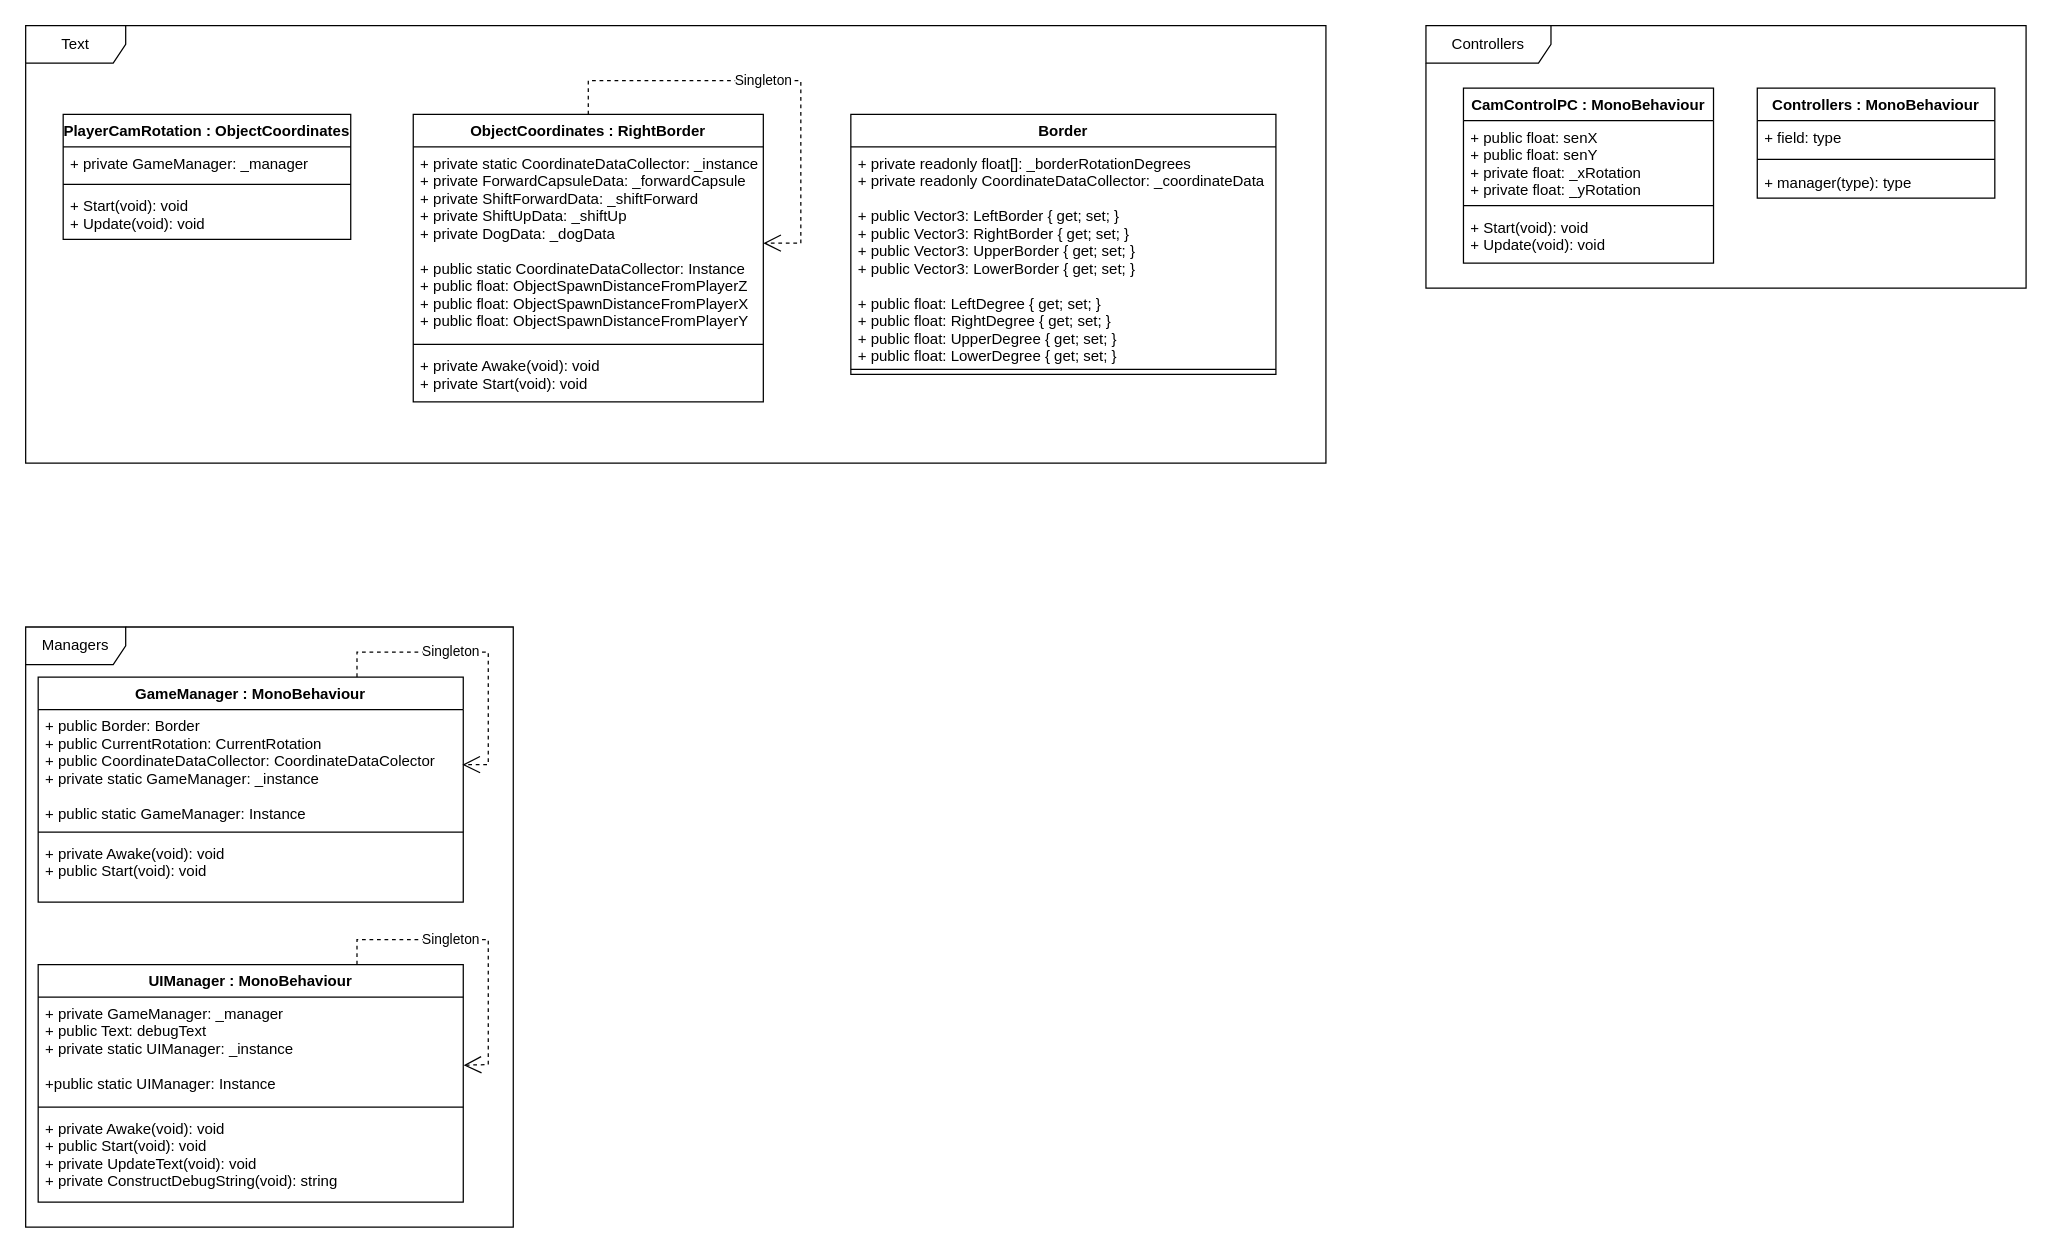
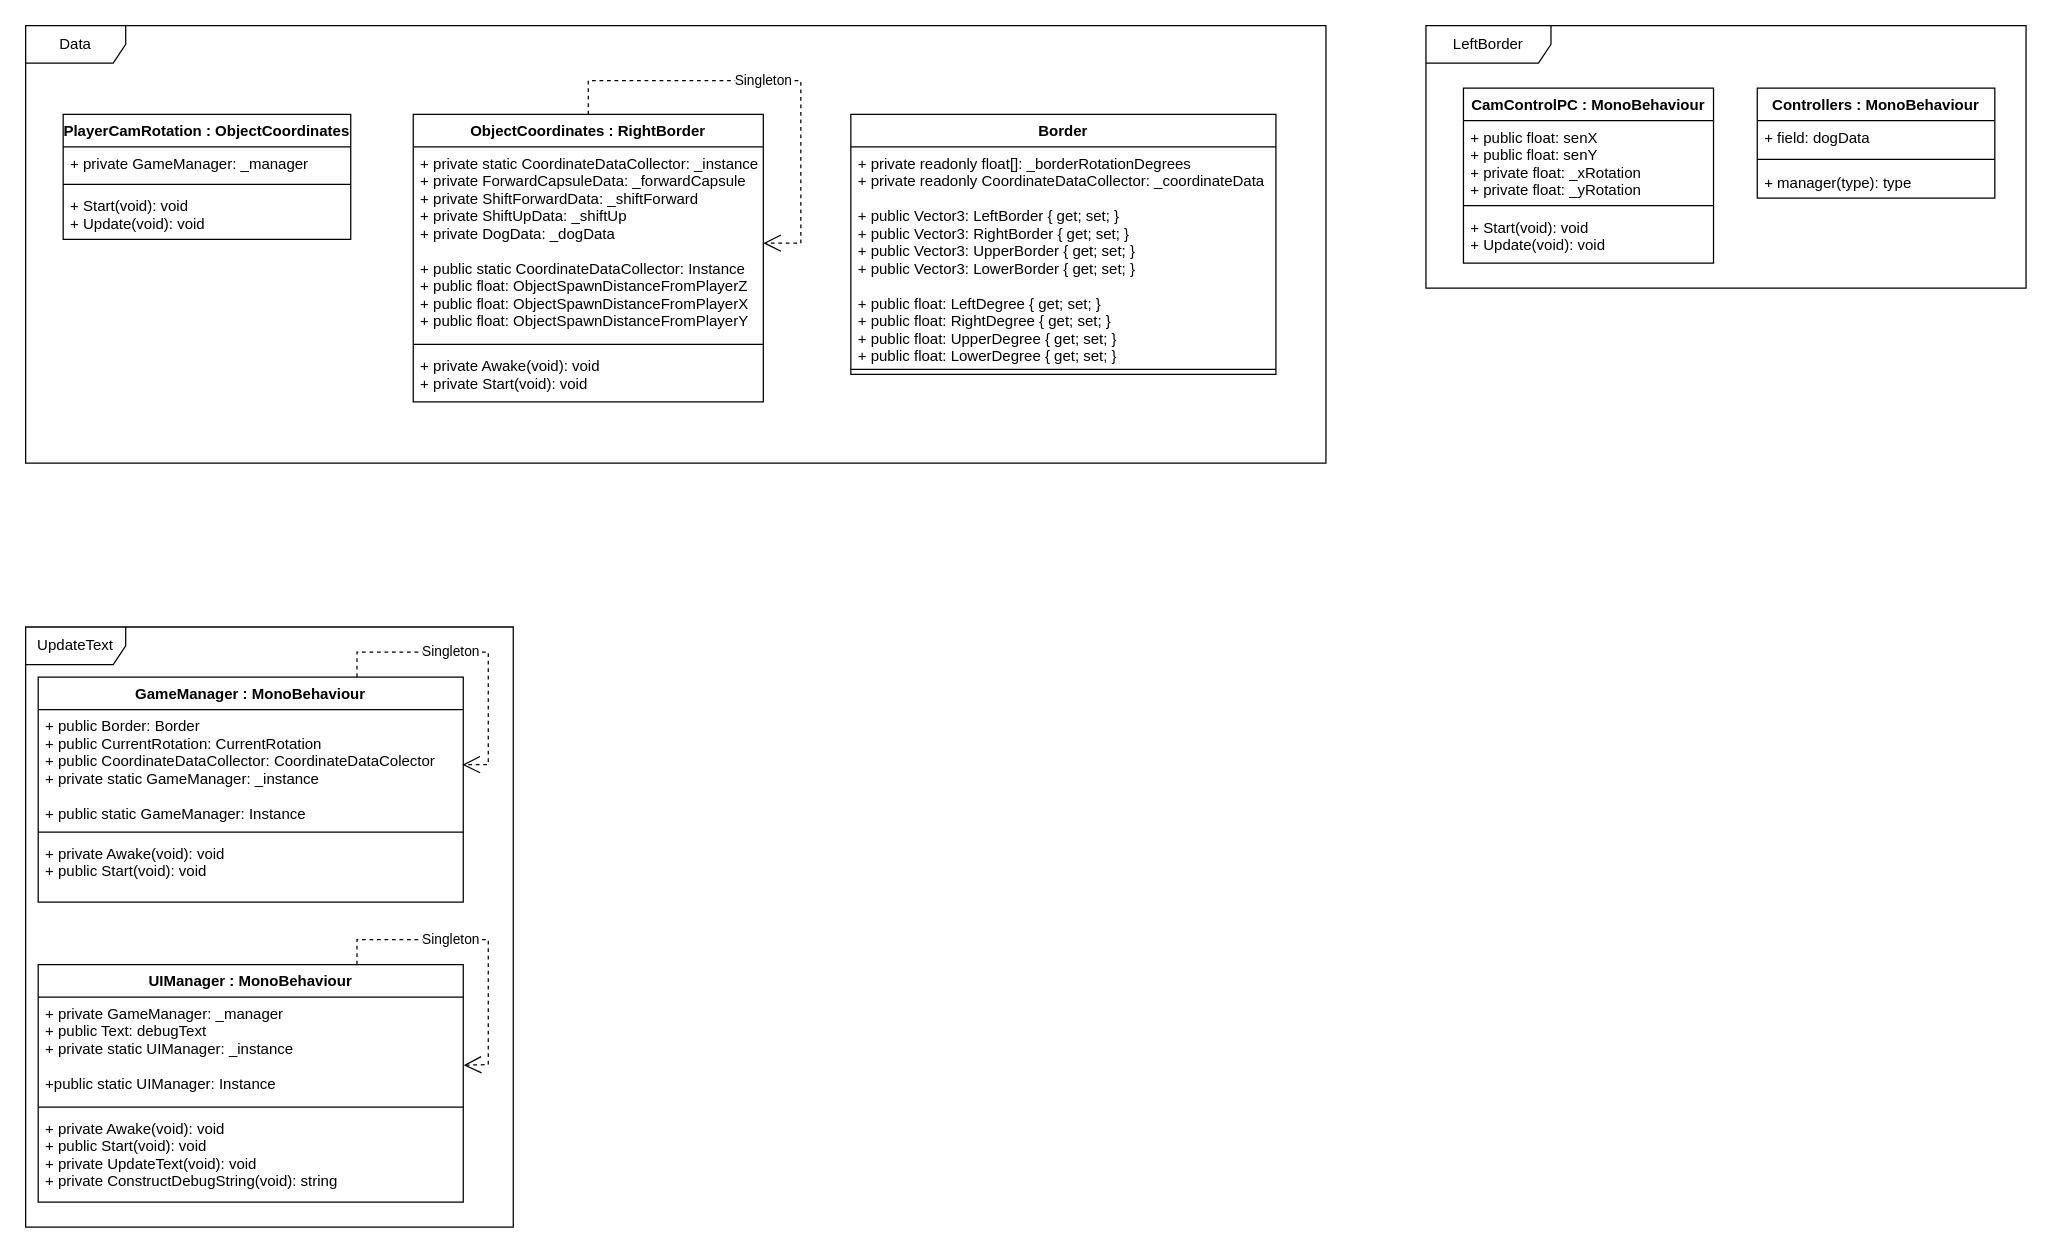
node "Text": label "Text" -> "Data"
node "Controllers": label "Controllers" -> "LeftBorder"
node "+ field: type": label "+ field: type" -> "+ field: dogData"
node "Managers": label "Managers" -> "UpdateText"
